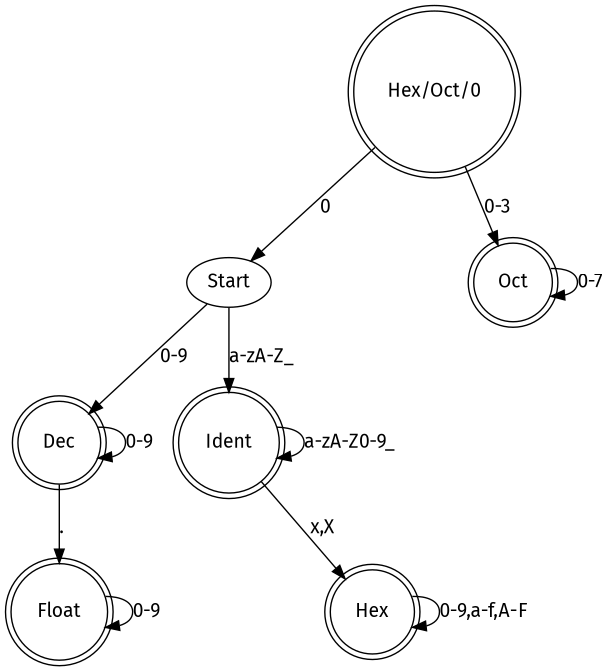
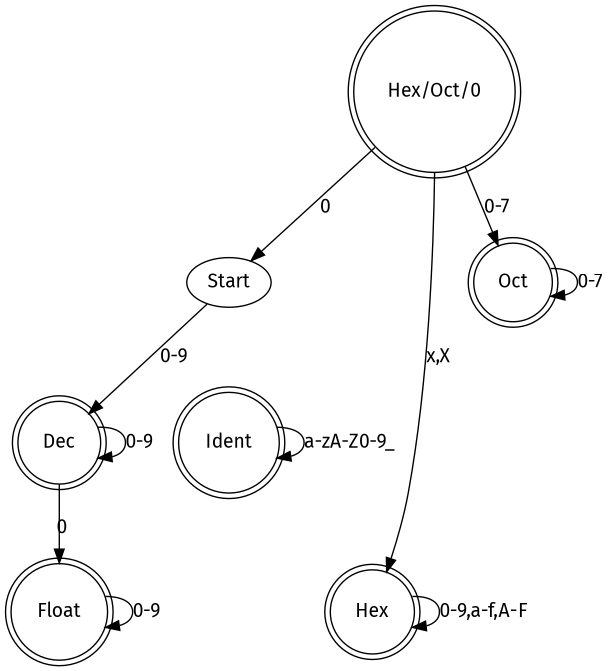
edge "Hex/Oct/0" -> "Oct": label "0-3" -> "0-7"
edge "Start" -> "Ident": removed, label "a-zA-Z_"
edge "Ident" -> "Hex": now "Hex/Oct/0" -> "Hex"
edge "Dec" -> "Float": label "." -> "0"
